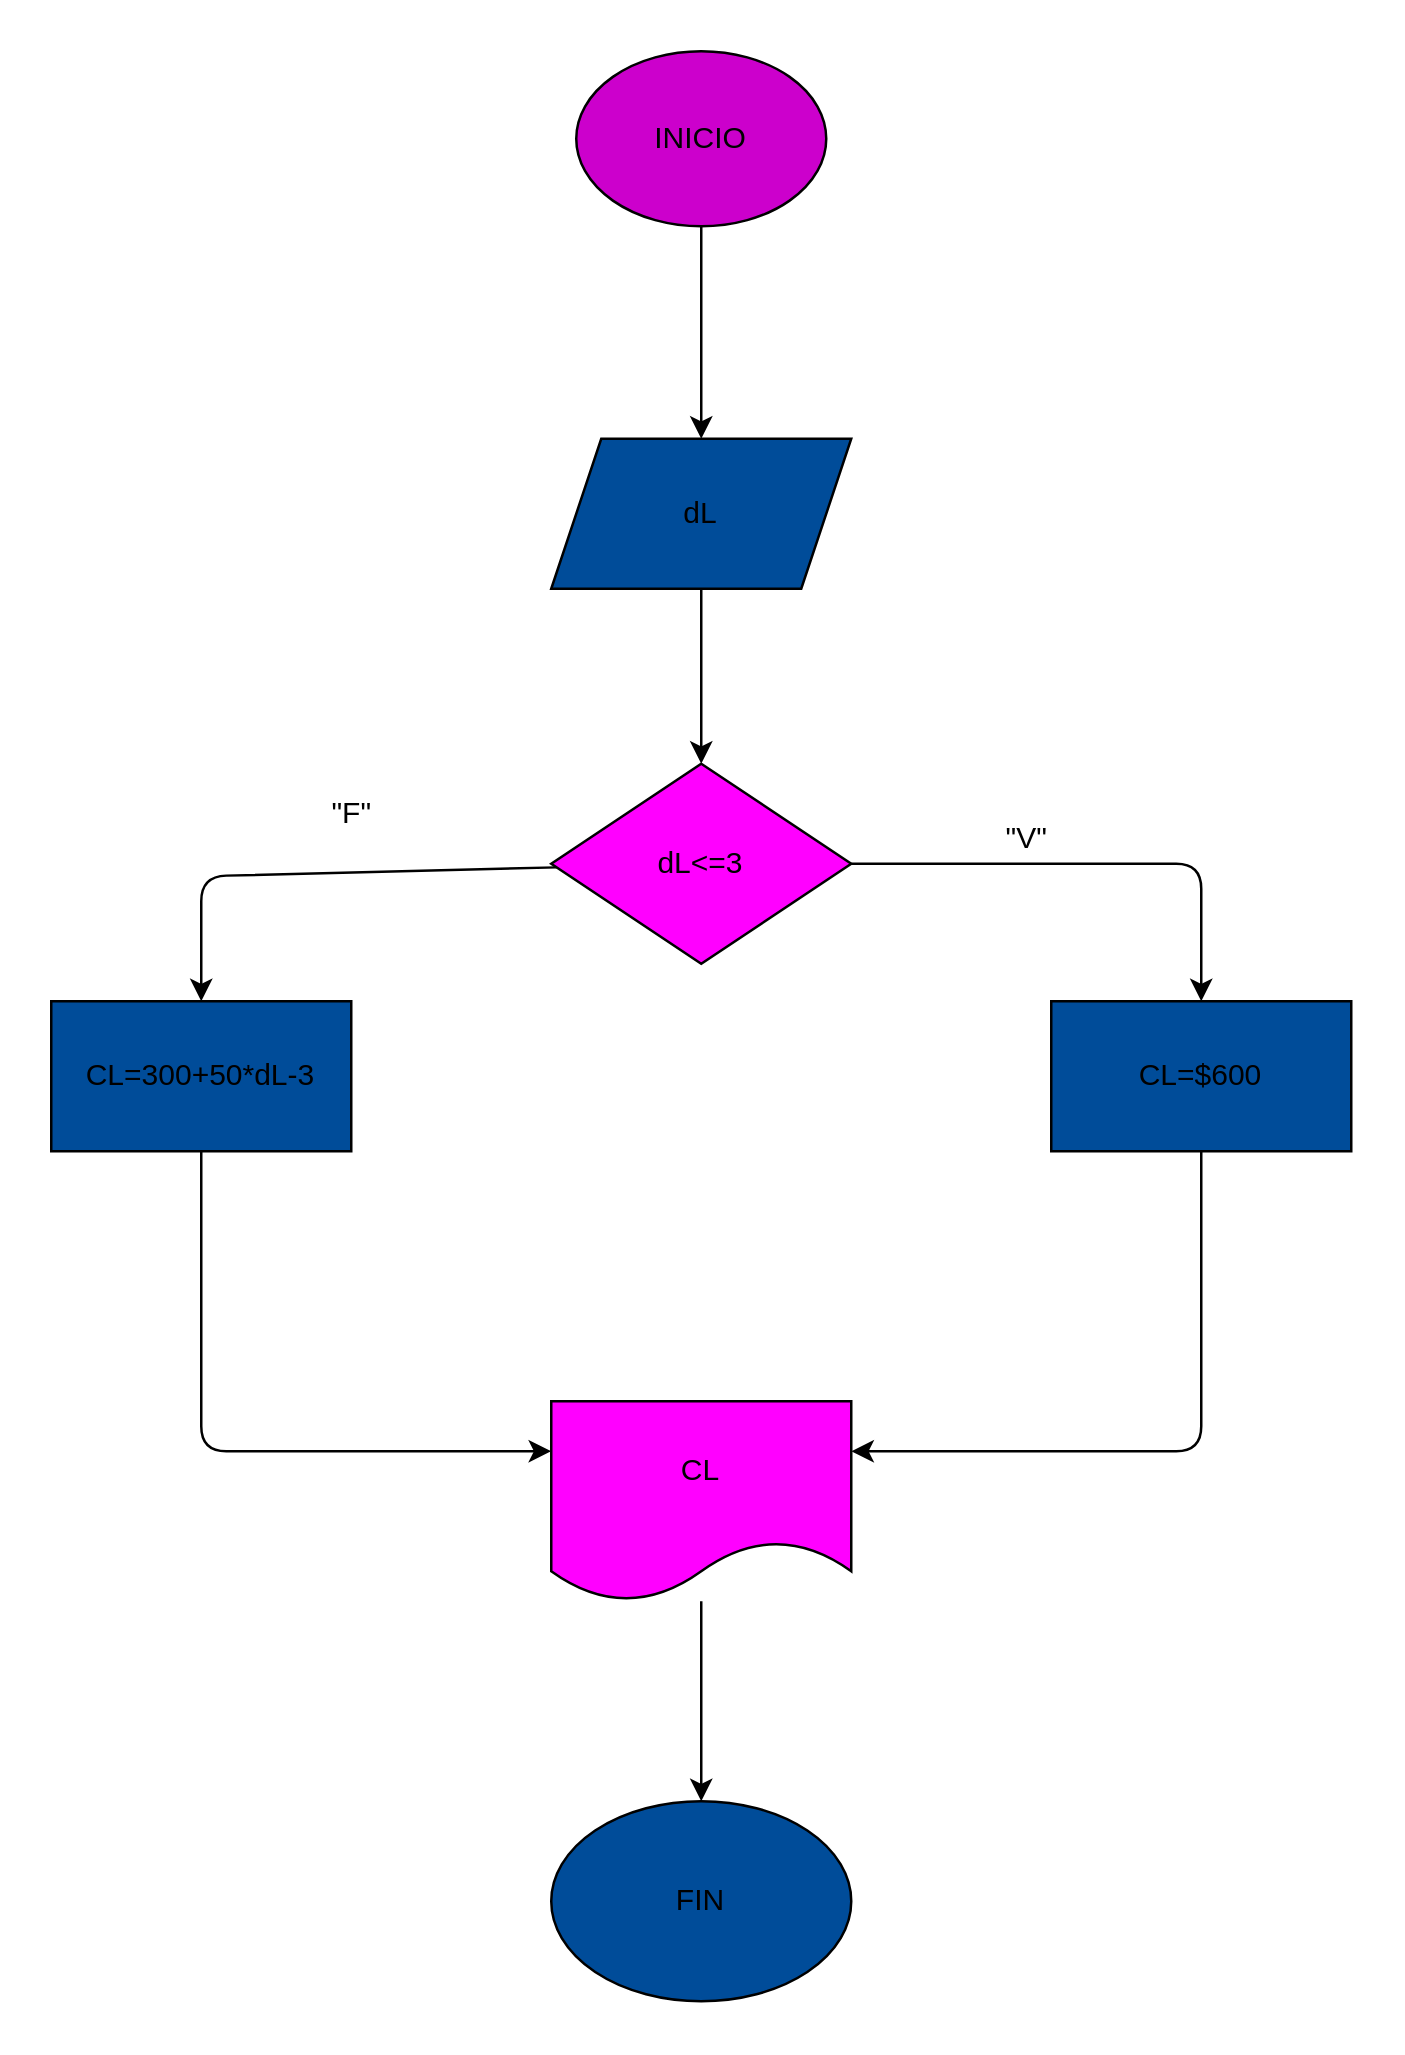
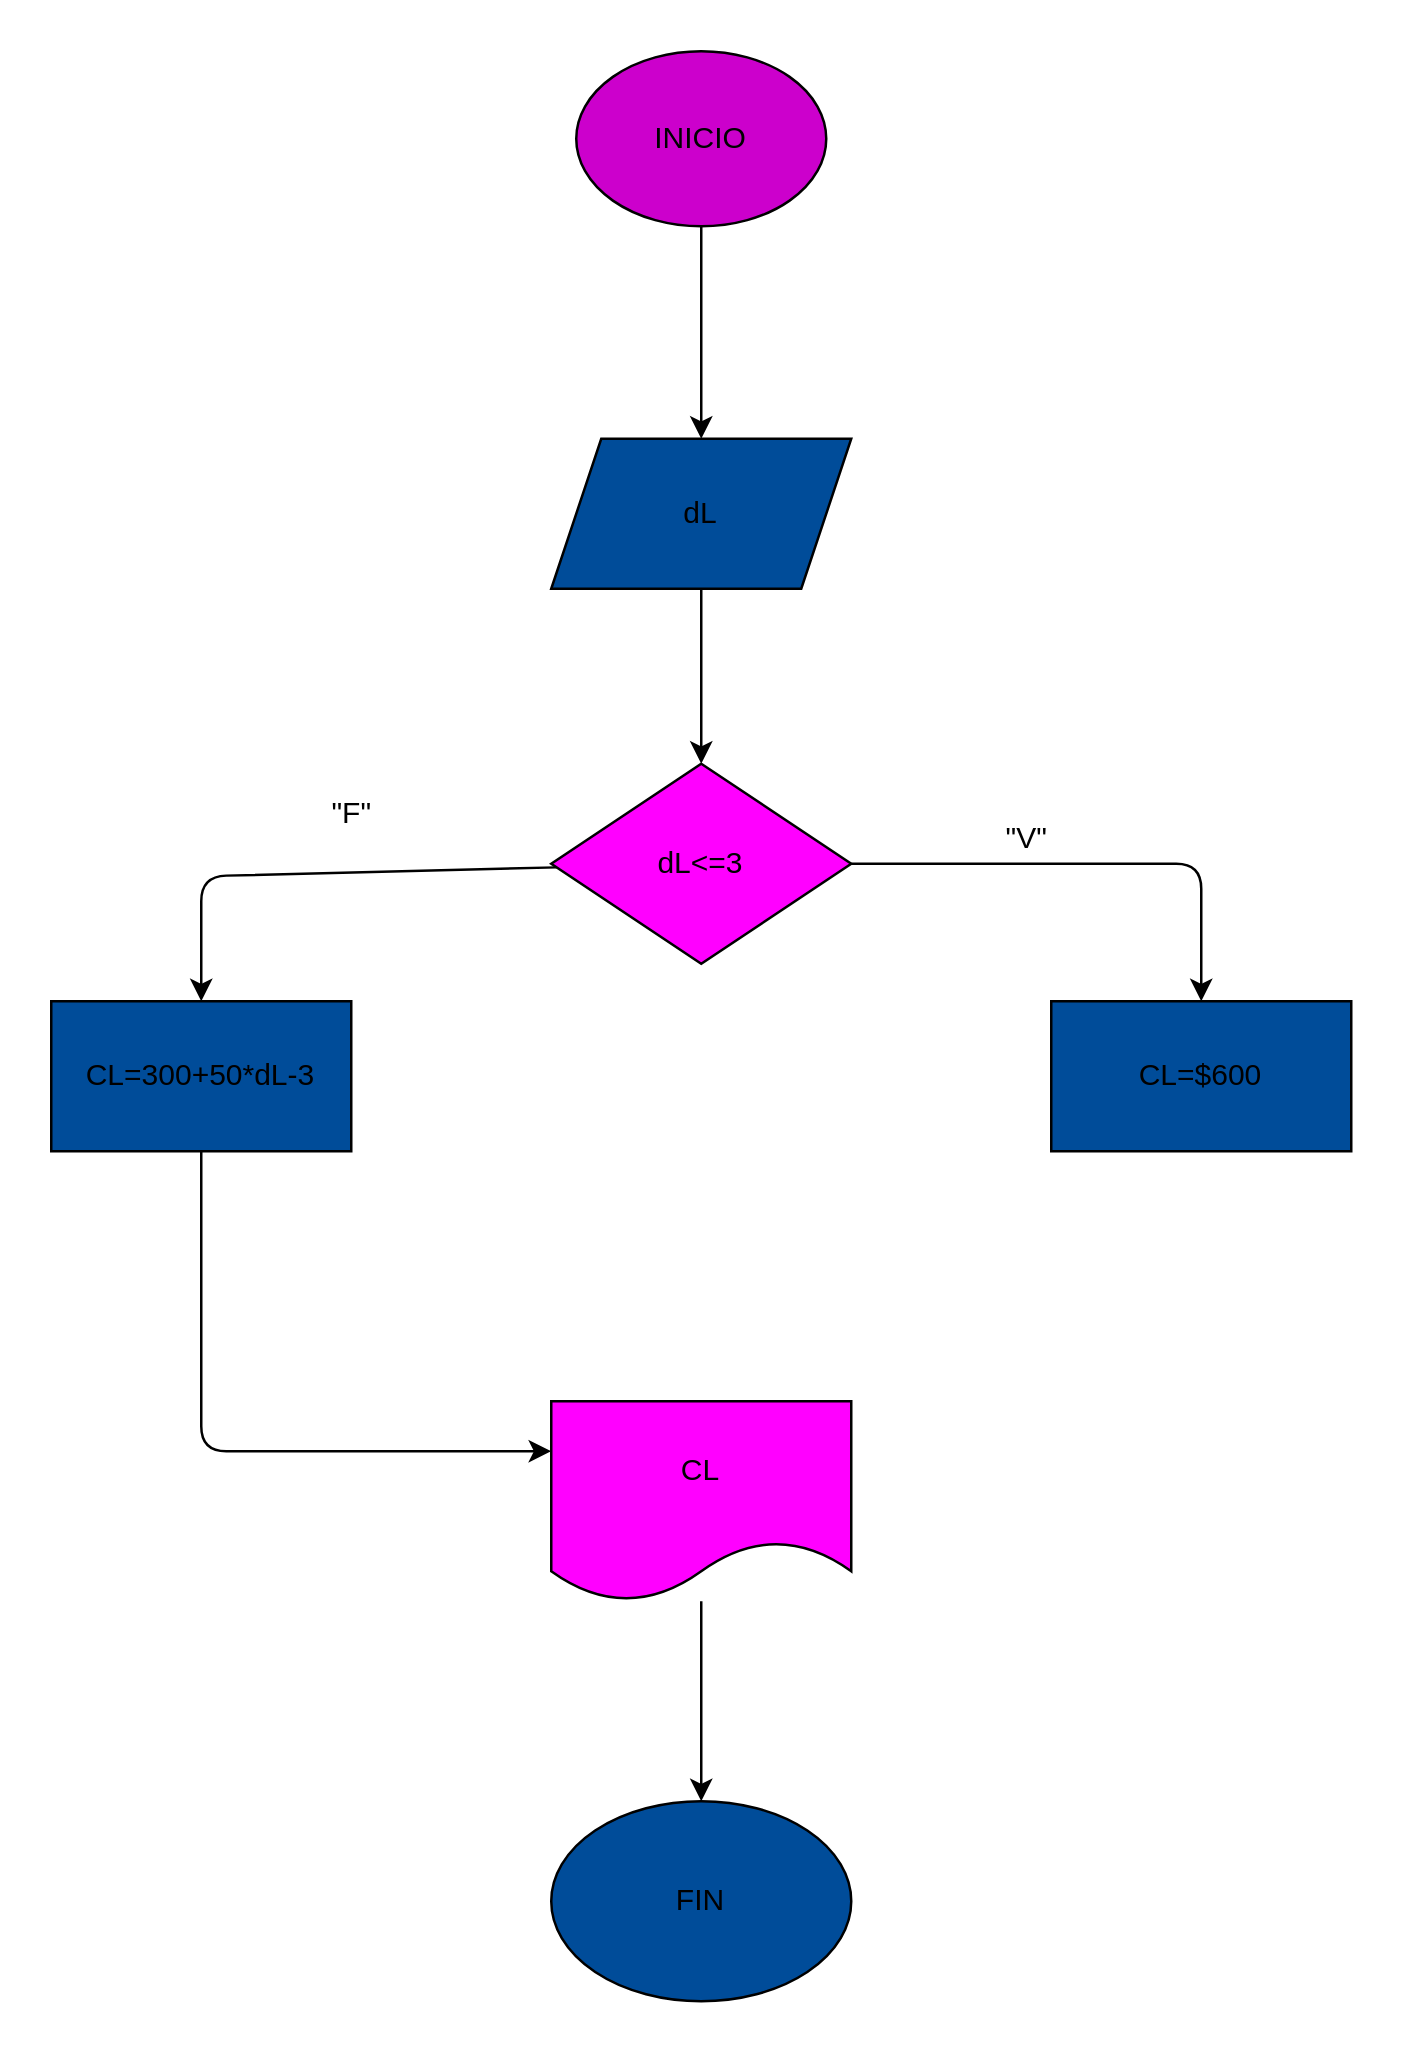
edge "CL=$600" -> "CL": removed
